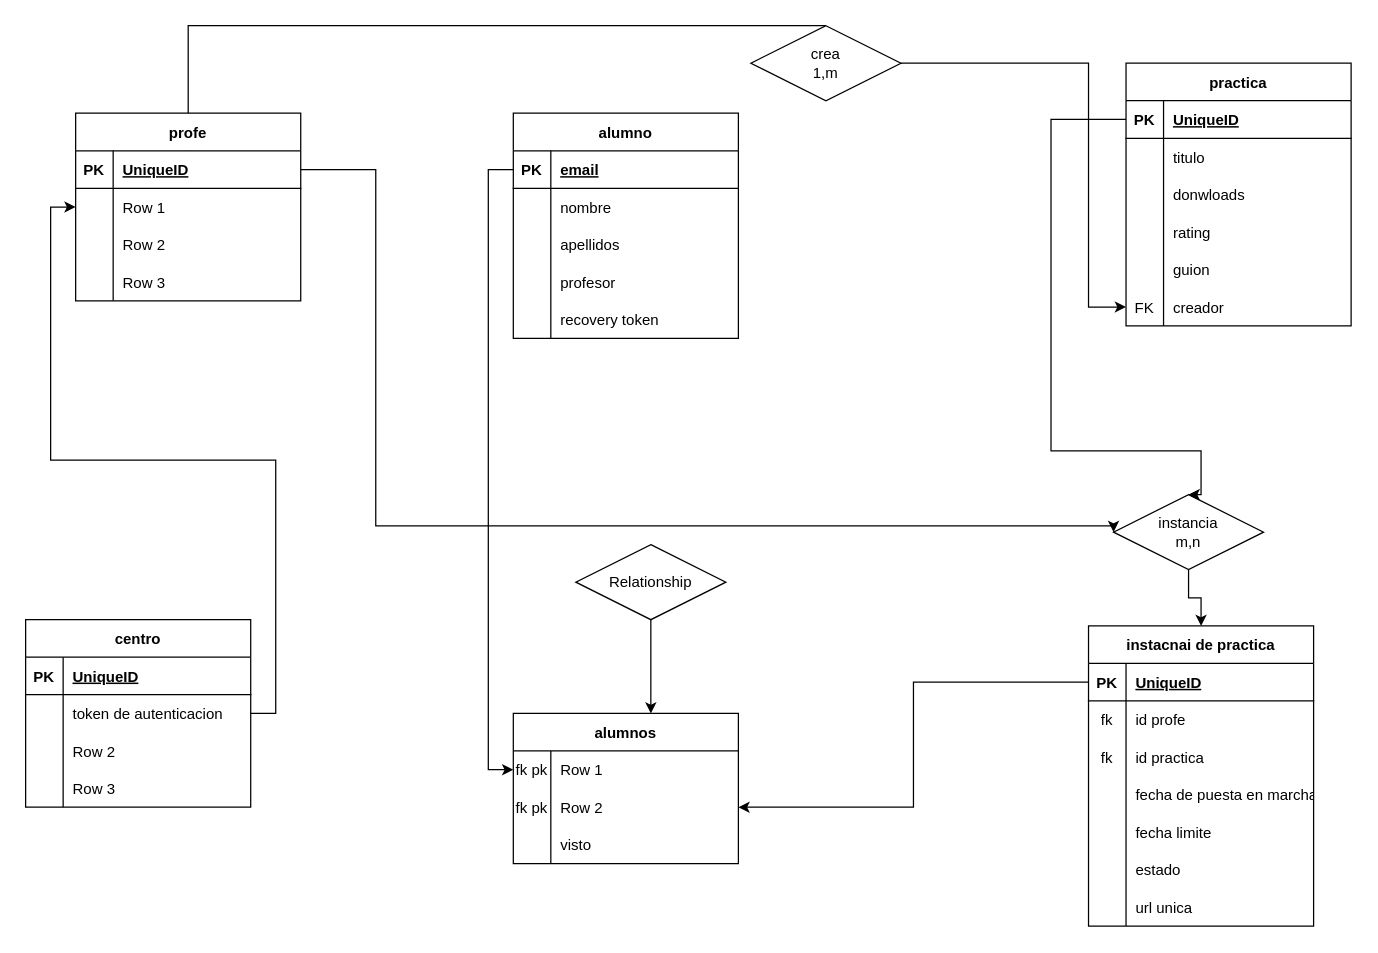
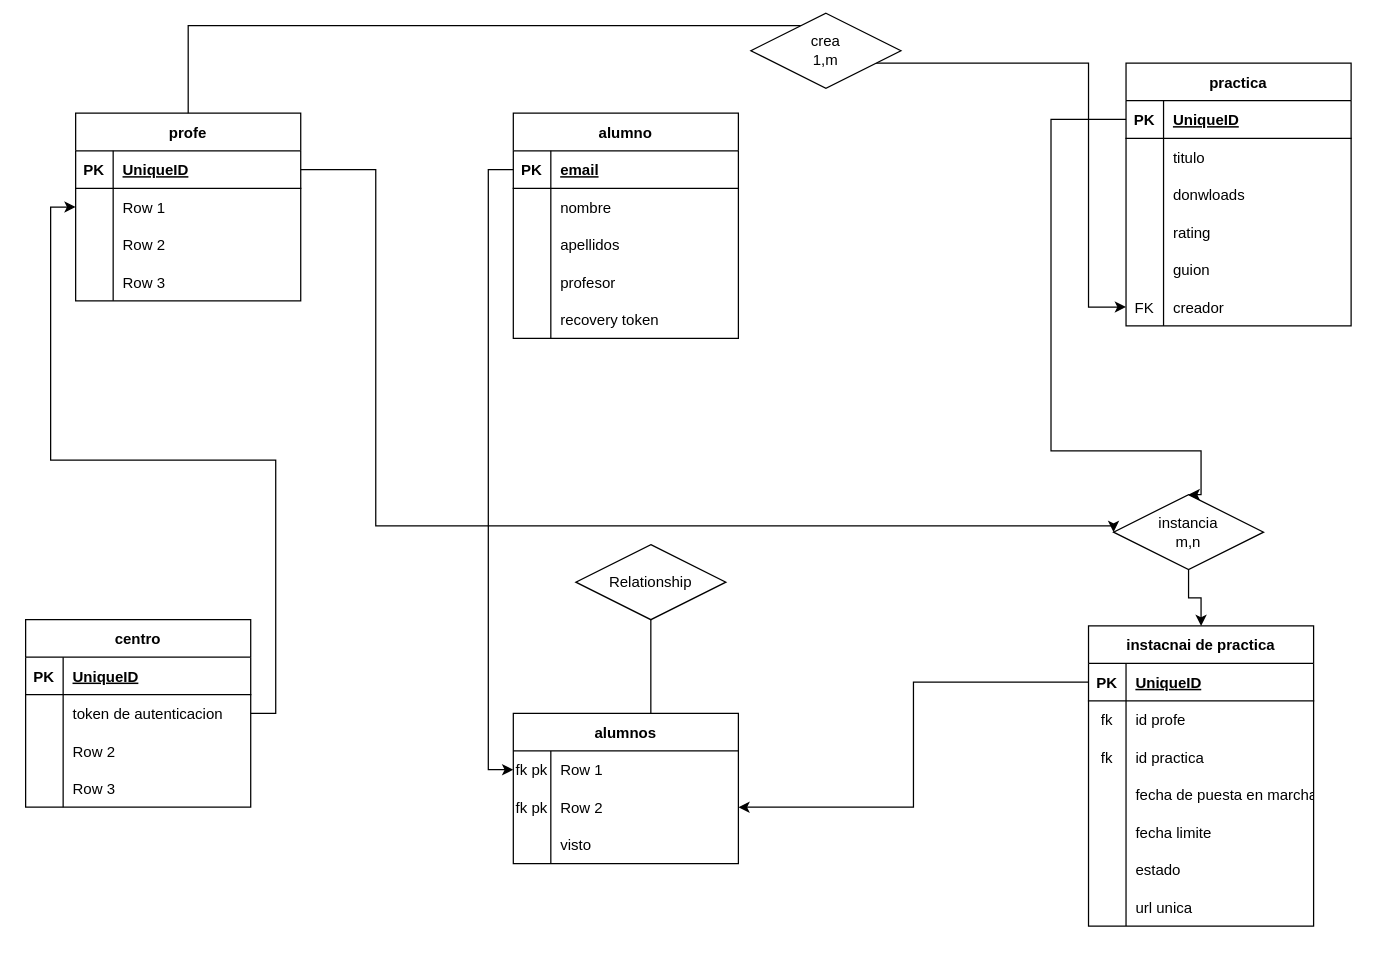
node "crea 1,m": moved (826, 63) -> (826, 51)
edge "Relationship" -> "alumnos": arrowhead classic -> none
